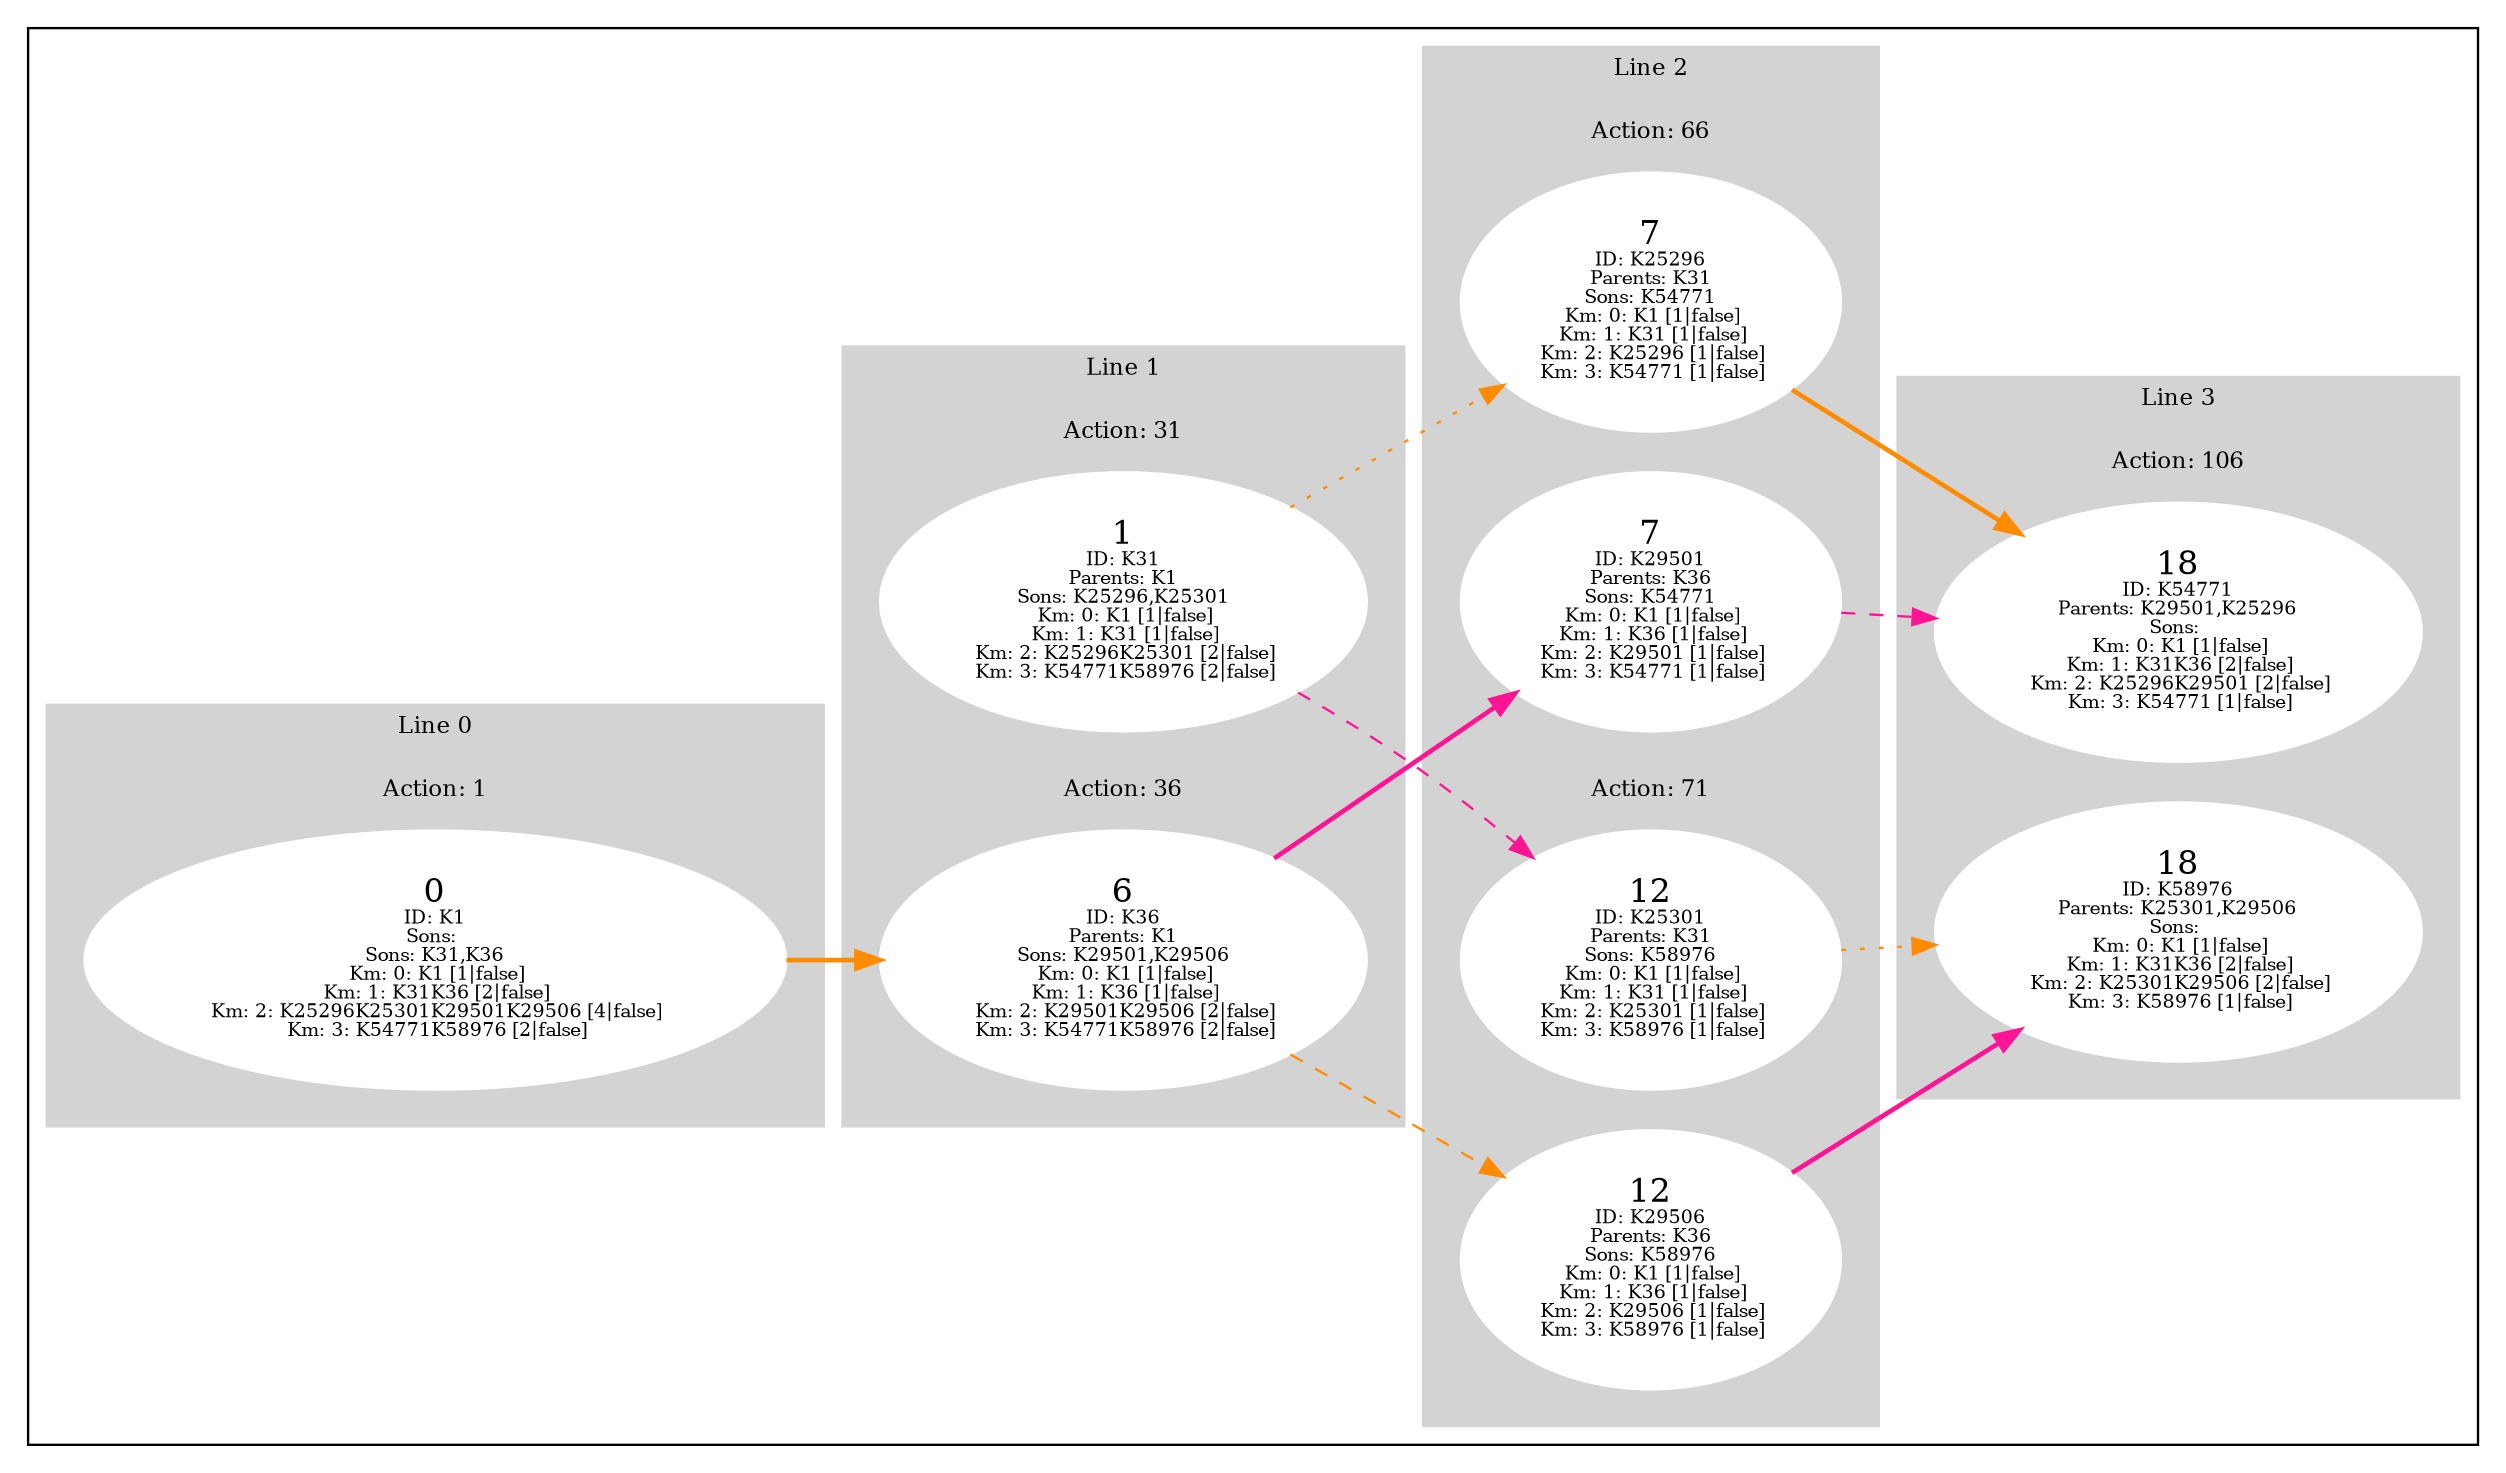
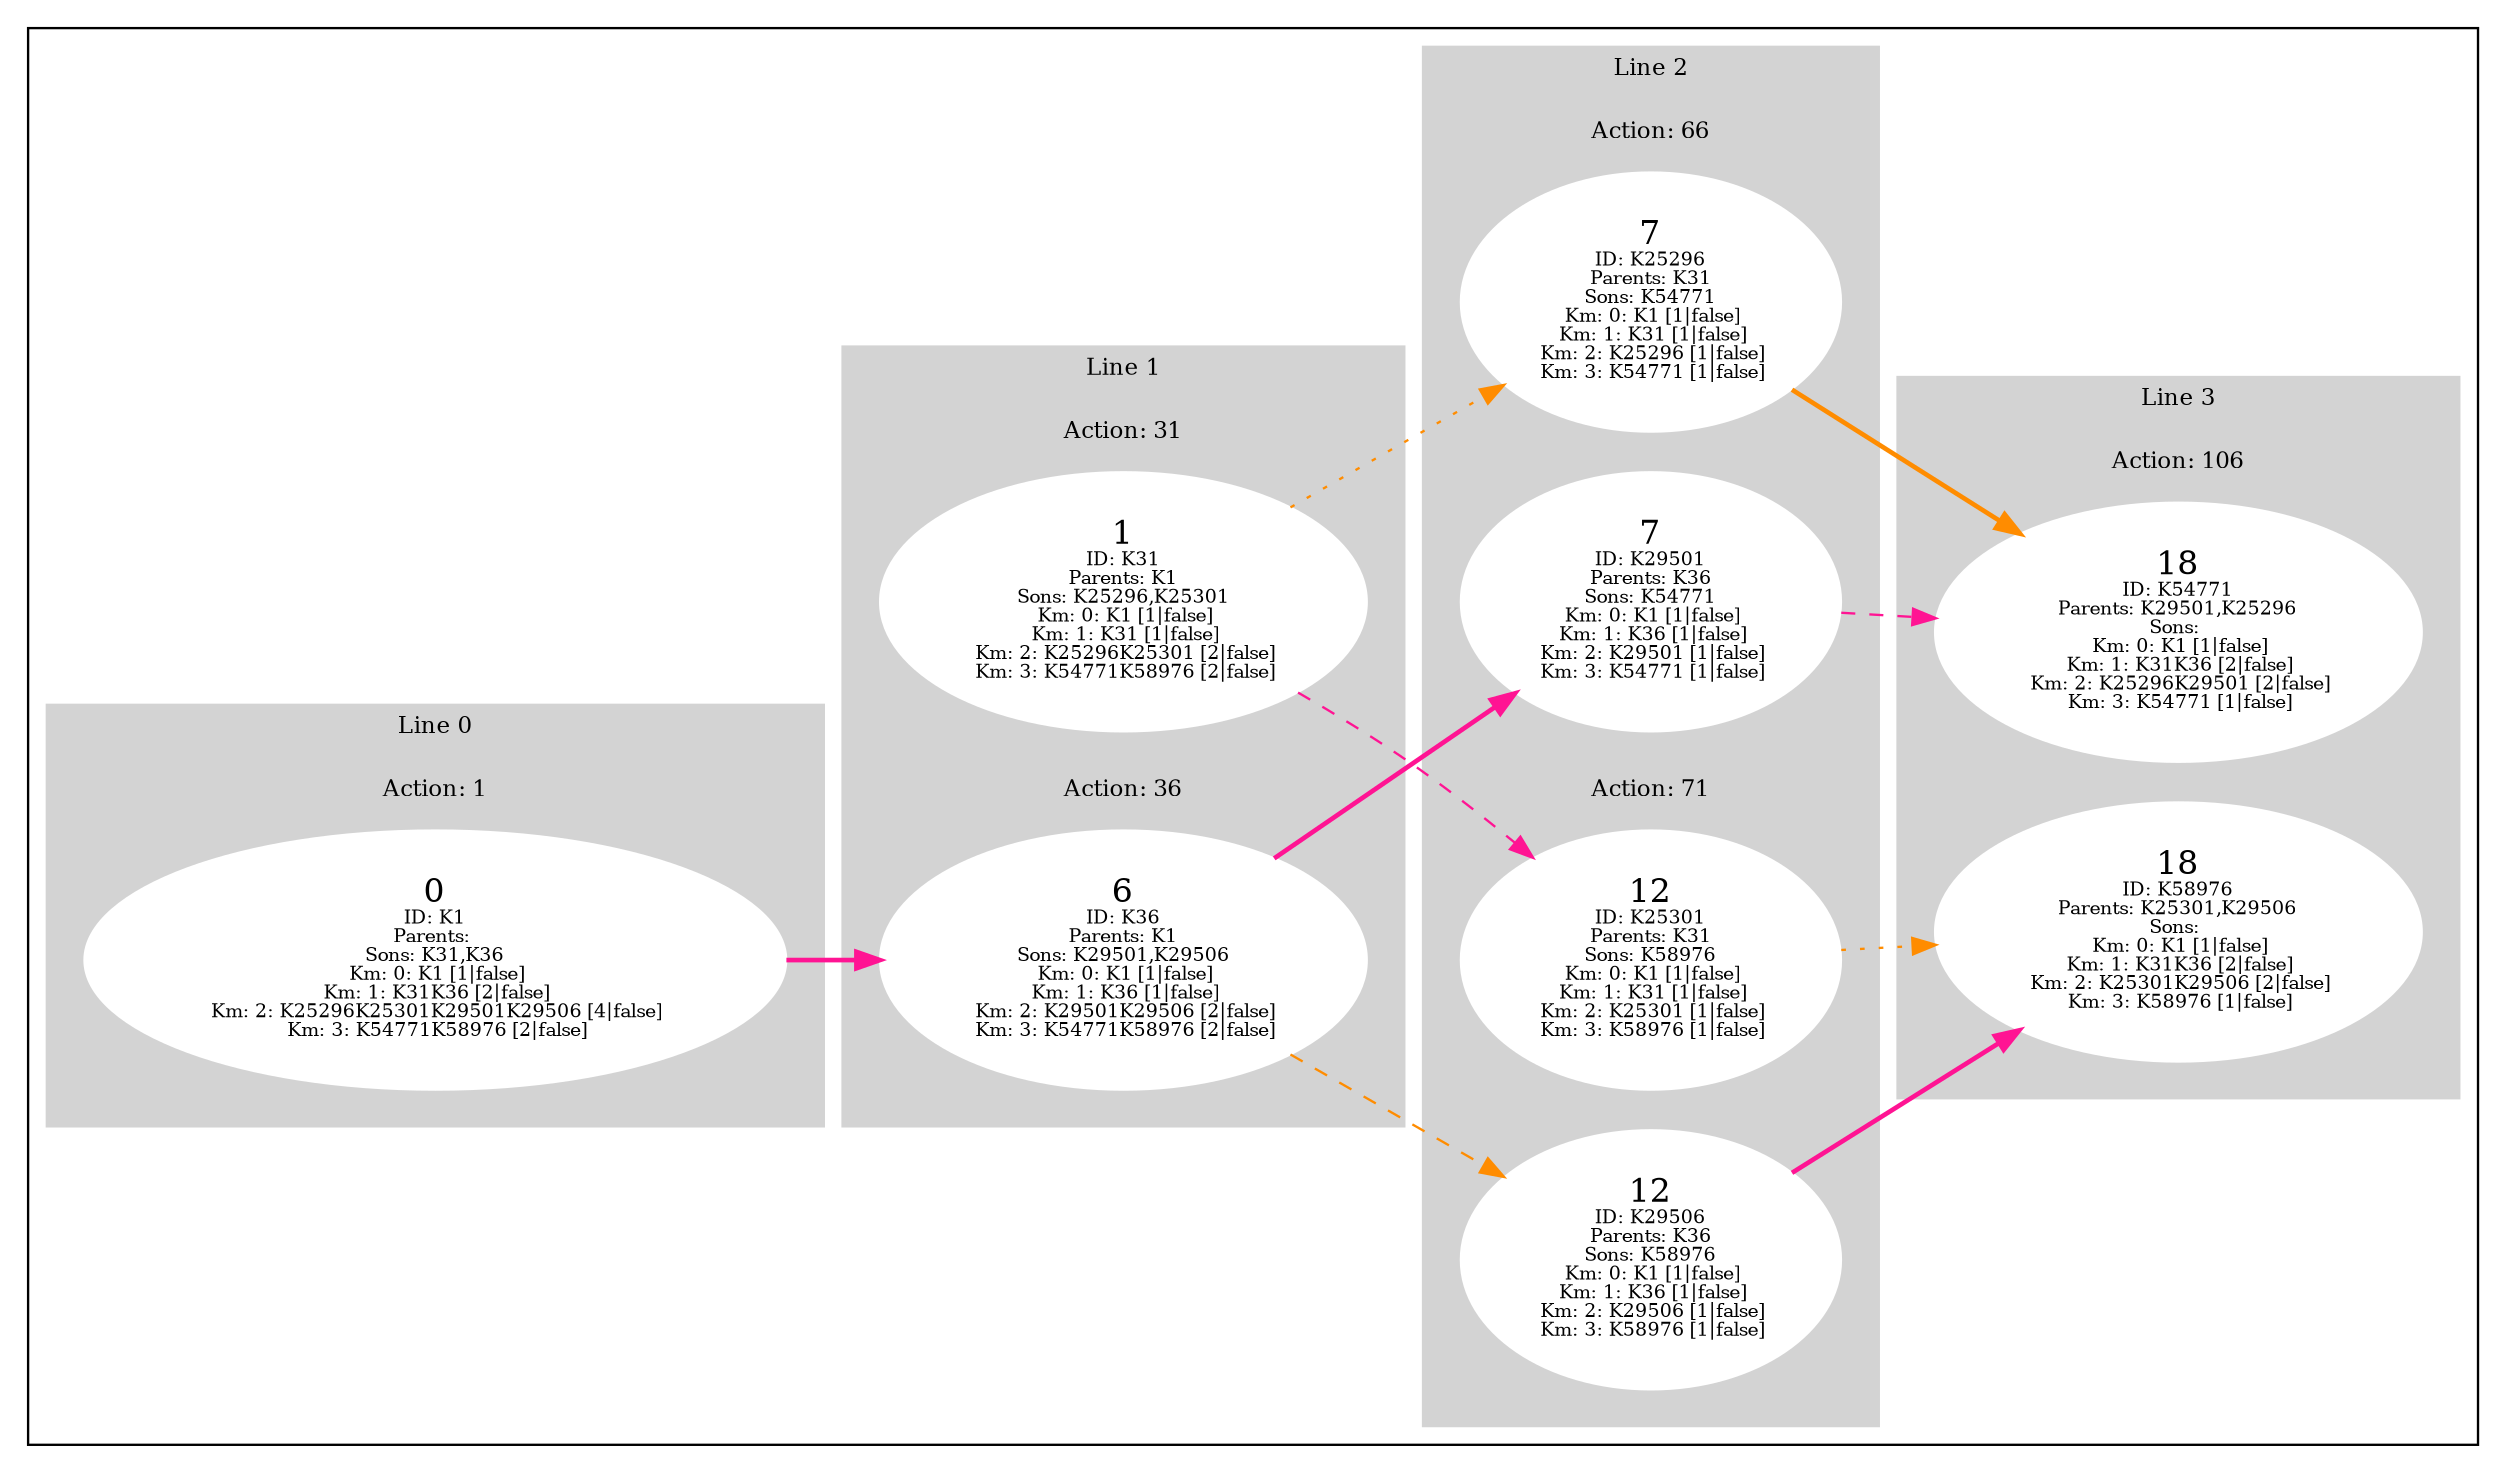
node "0": text "Sons:" -> "Parents:"
edge "0" -> "6": color darkorange -> deeppink
